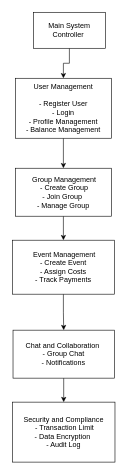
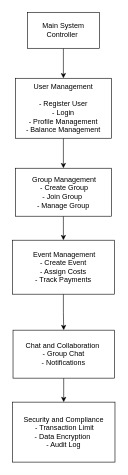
node "Main System Controller": moved (69, 30) -> (63, 30)
